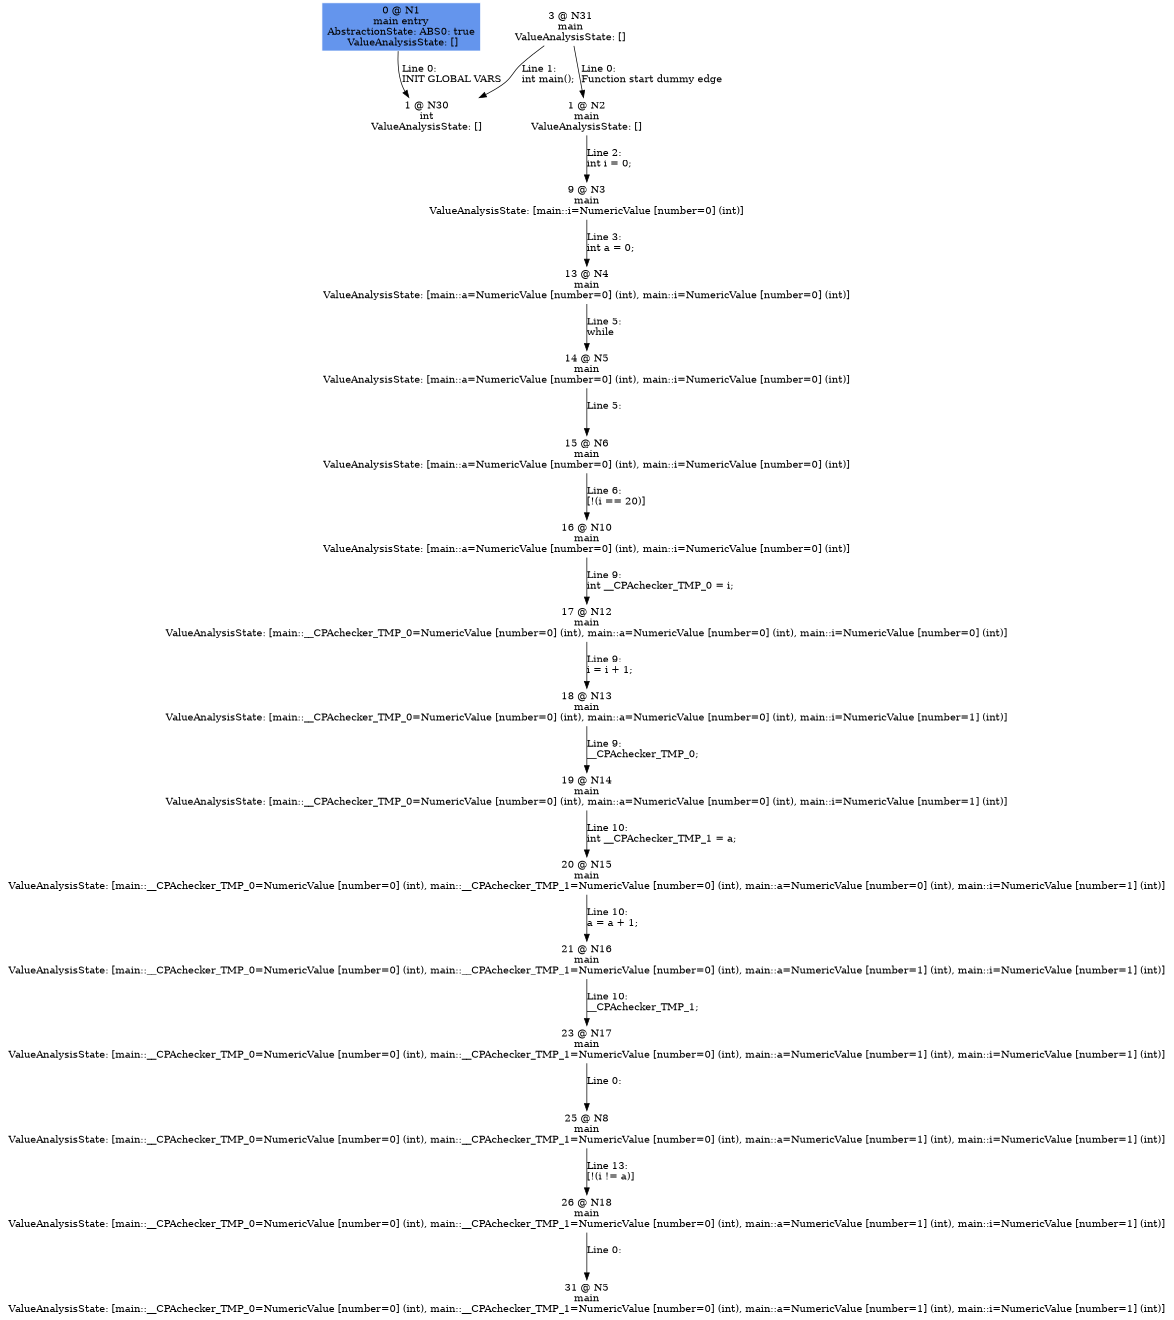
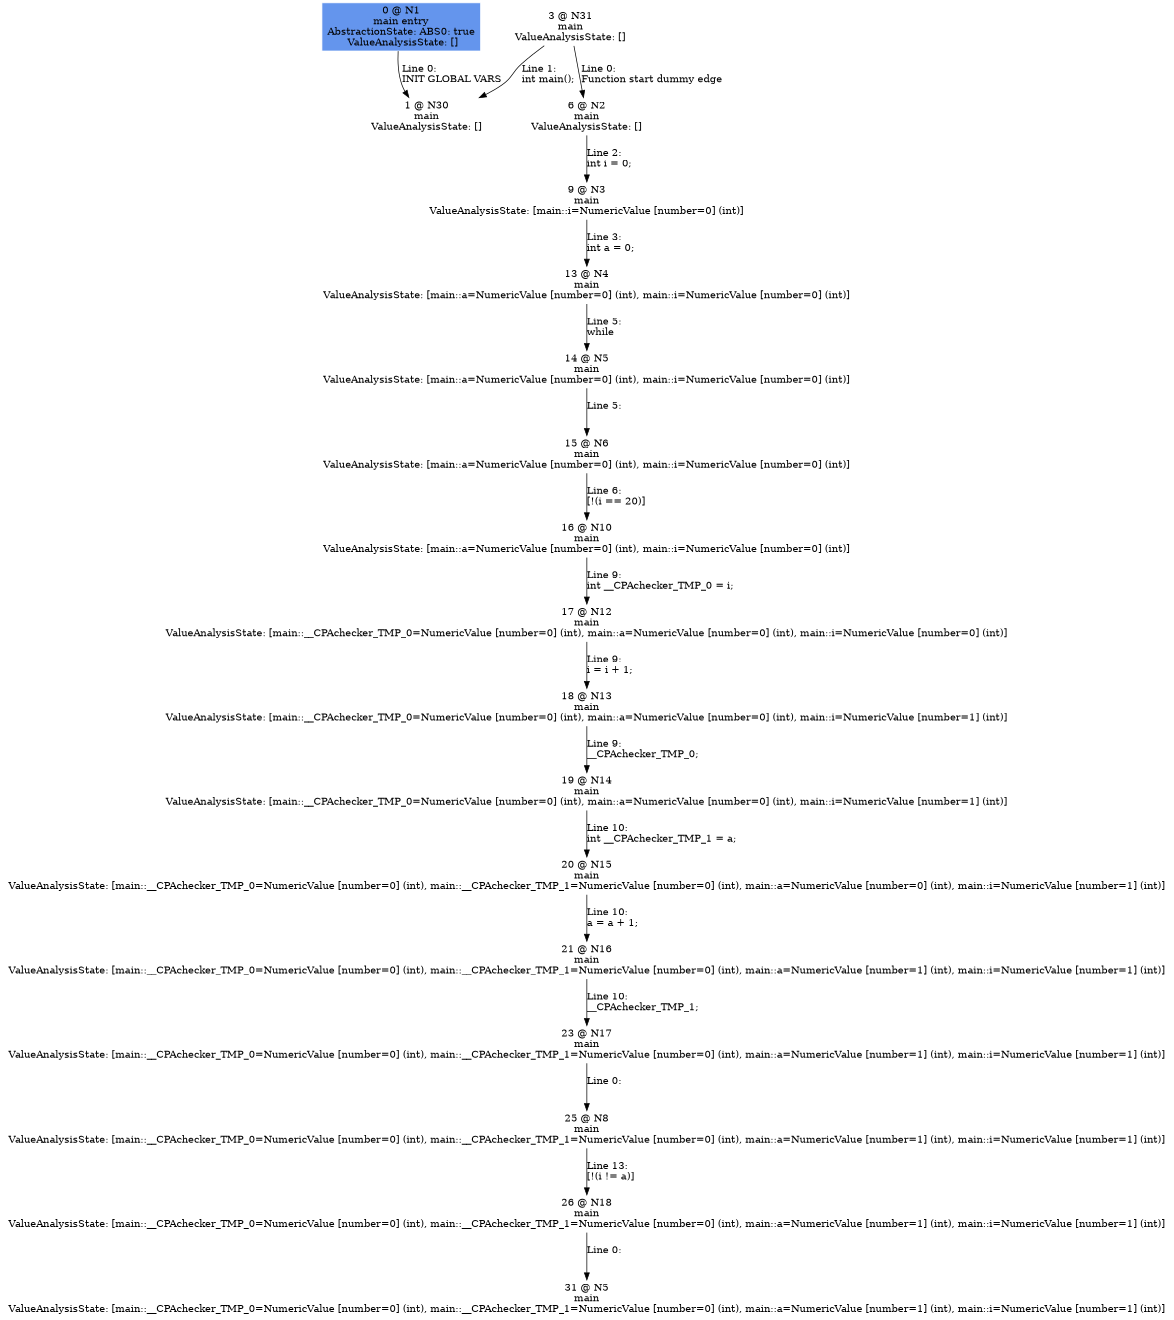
node "1 @ N30 int ValueAnalysisState: []": label "1 @ N30 int ValueAnalysisState: []" -> "1 @ N30 main ValueAnalysisState: []"
node "1 @ N2 main ValueAnalysisState: []": label "1 @ N2 main ValueAnalysisState: []" -> "6 @ N2 main ValueAnalysisState: []"
